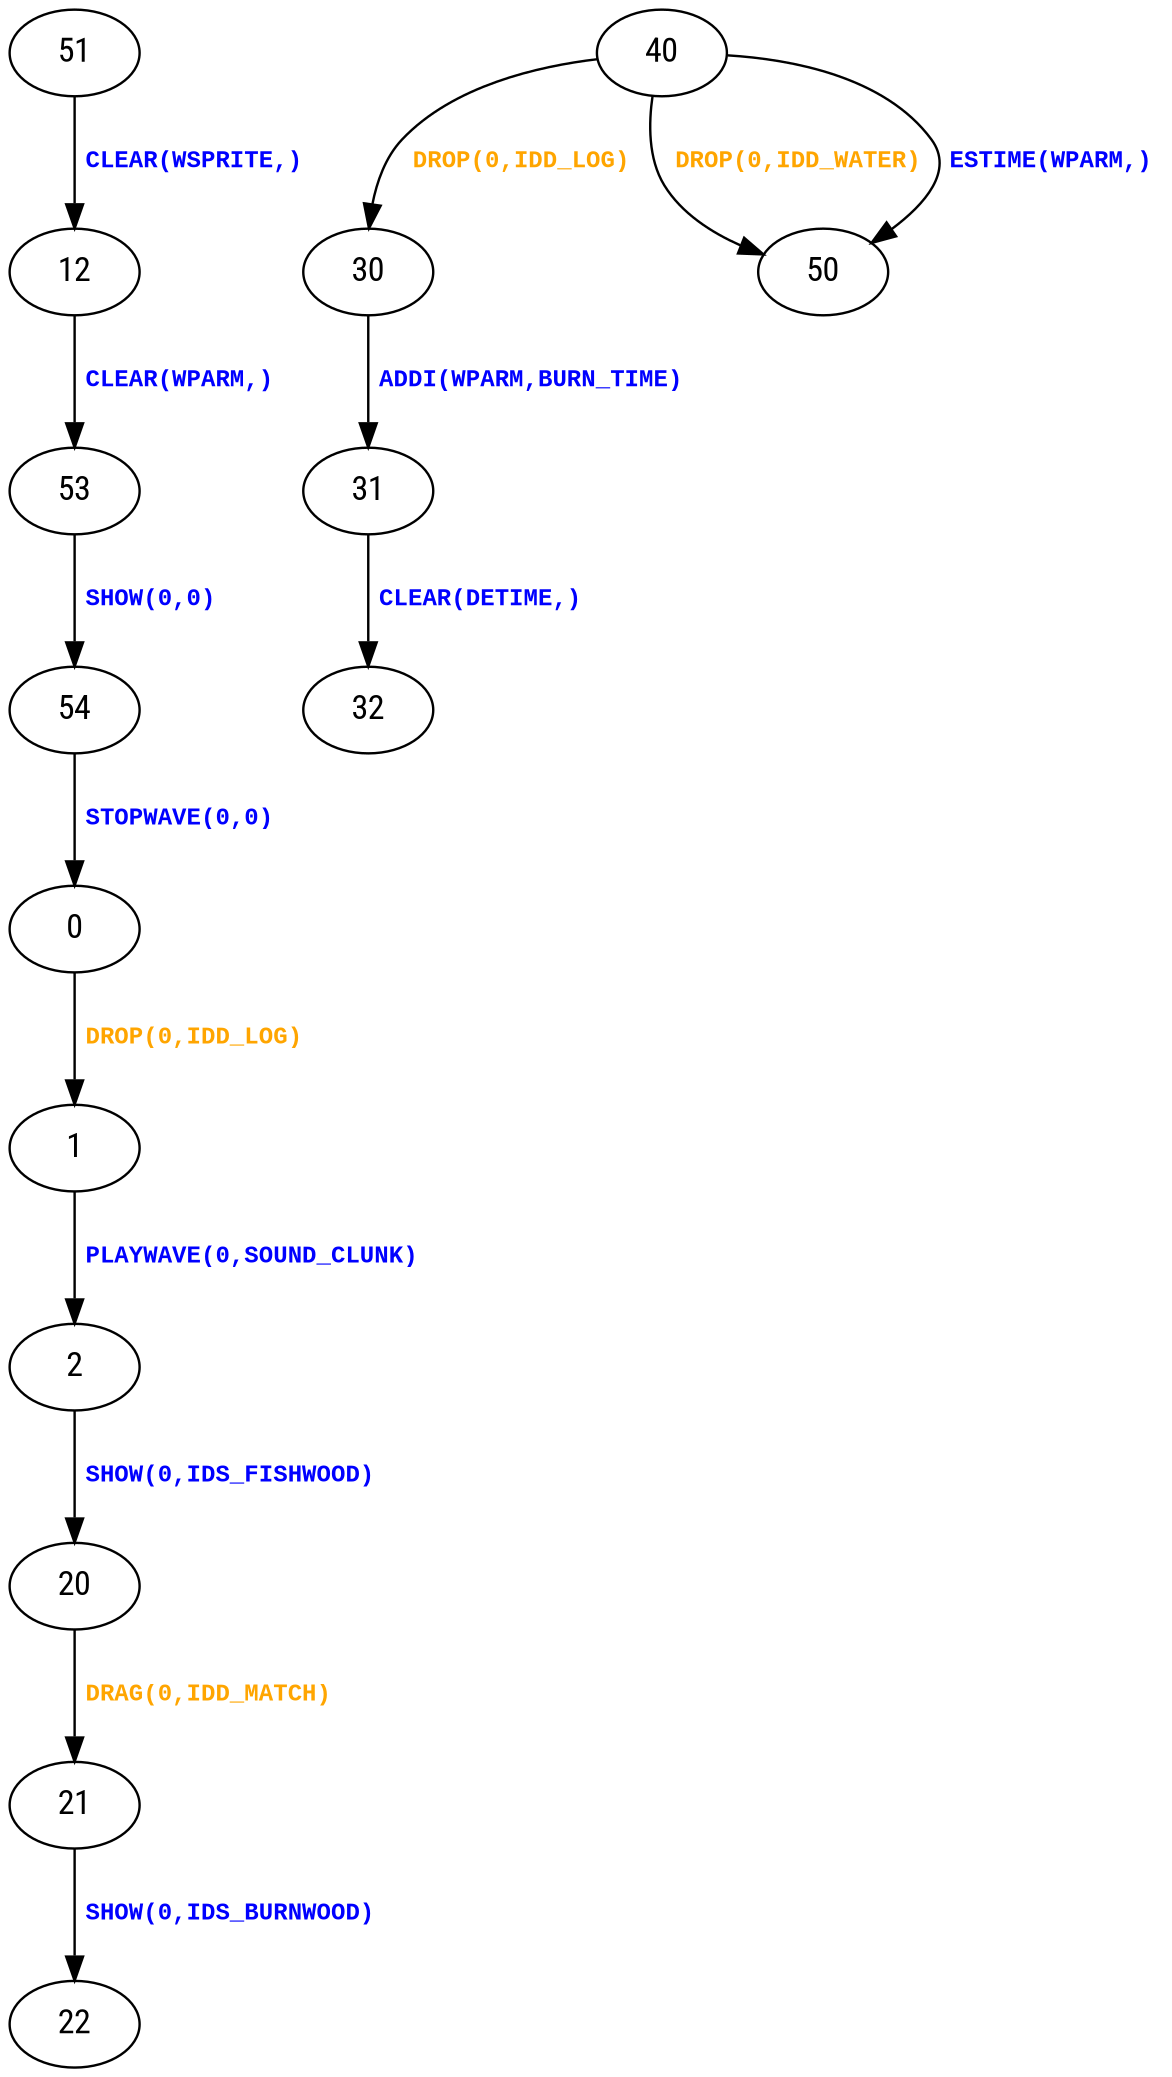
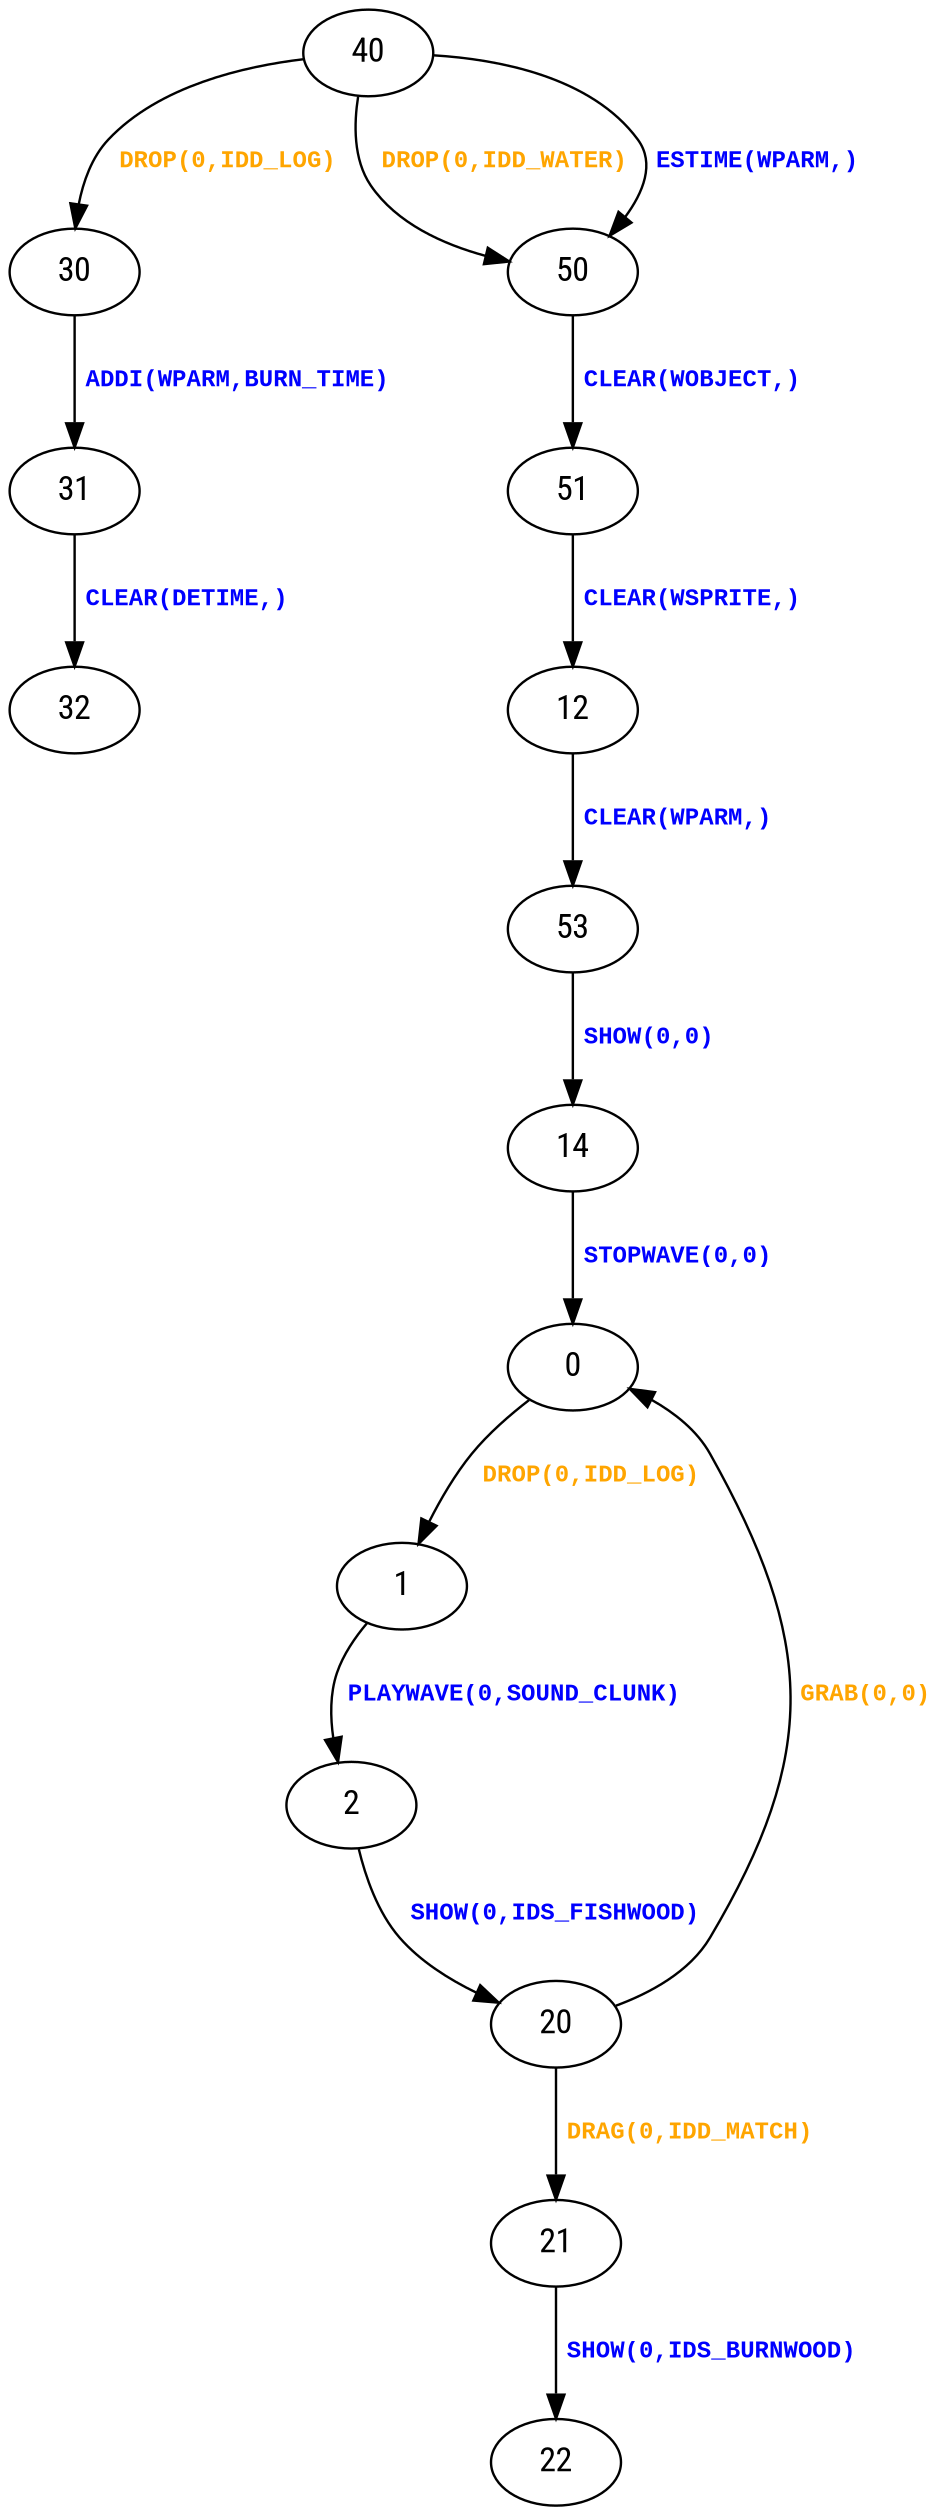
edge "50" -> "51": added, label "CLEAR(WOBJECT,)"
node "54": label "54" -> "14"
edge "20" -> "0": added, label "GRAB(0,0)"
